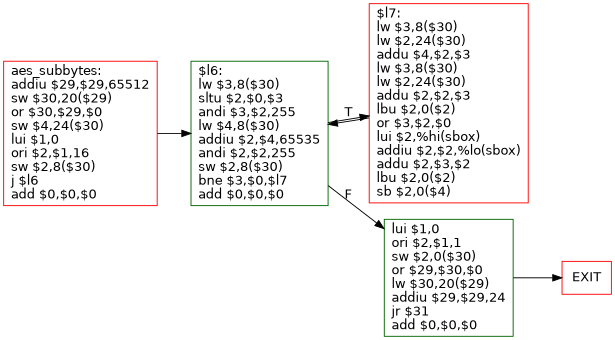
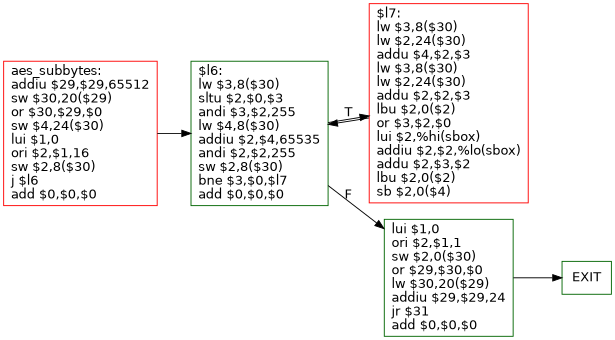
node "EXIT": color red -> darkgreen
